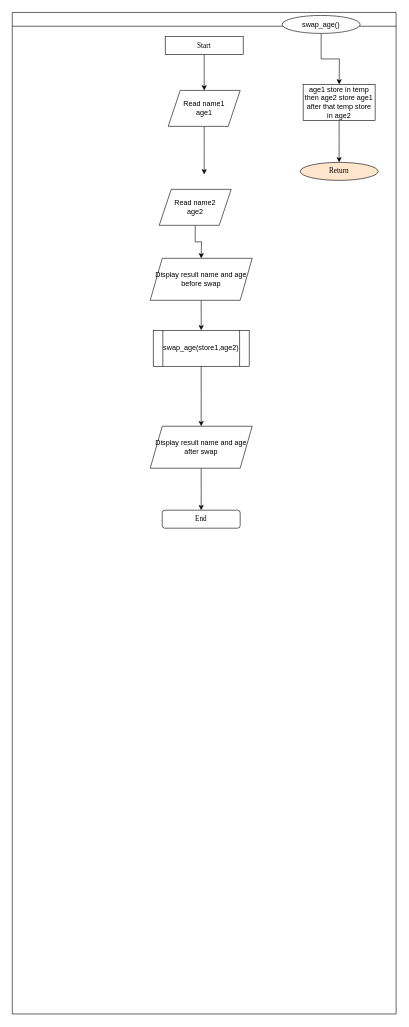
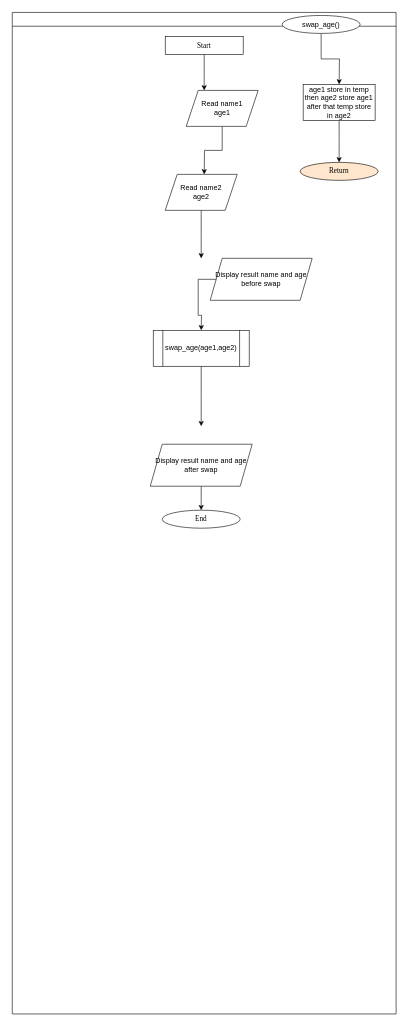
node "Read name1 age1": moved (204, 108) -> (222, 108)
node "Read name2 age2": moved (195, 207) -> (201, 192)
node "Display result name and age before swap": moved (201, 279) -> (261, 279)
node "swap_age(store1,age2)": label "swap_age(store1,age2)" -> "swap_age(age1,age2)"
node "Display result name and age after swap": moved (201, 447) -> (201, 465)
node "End": shape rounded rectangle -> ellipse
